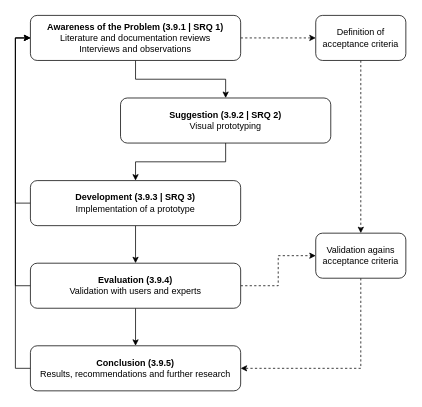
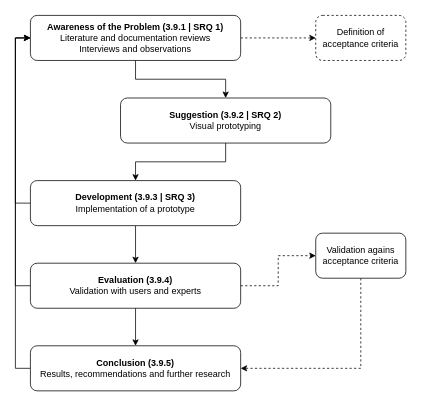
node "Definition of acceptance criteria": style solid -> dashed
edge "Definition of acceptance criteria" -> "Validation agains acceptance criteria": removed
